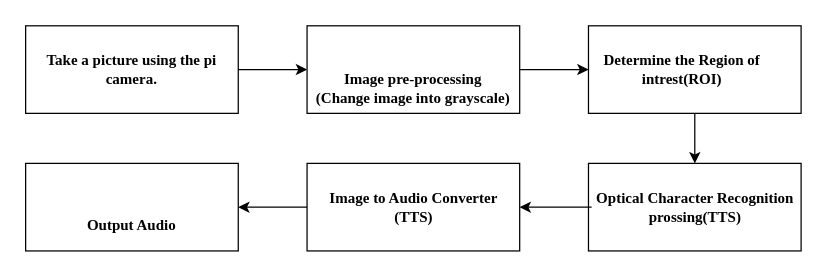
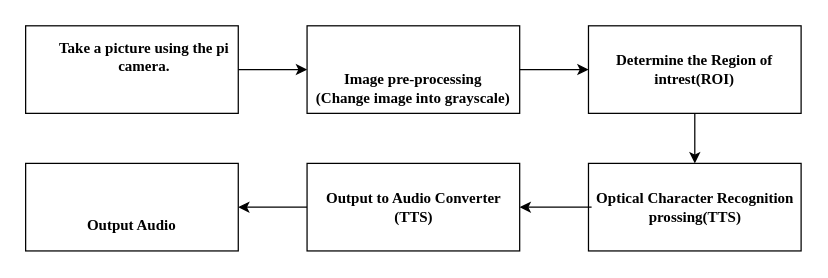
node "Take a picture using the pi camera.": moved (132, 69) -> (144, 57)
node "Determine the Region of intrest(ROI)": moved (682, 69) -> (694, 69)
node "Image to Audio Converter (TTS)": label "Image to Audio Converter (TTS)" -> "Output to Audio Converter (TTS)"
